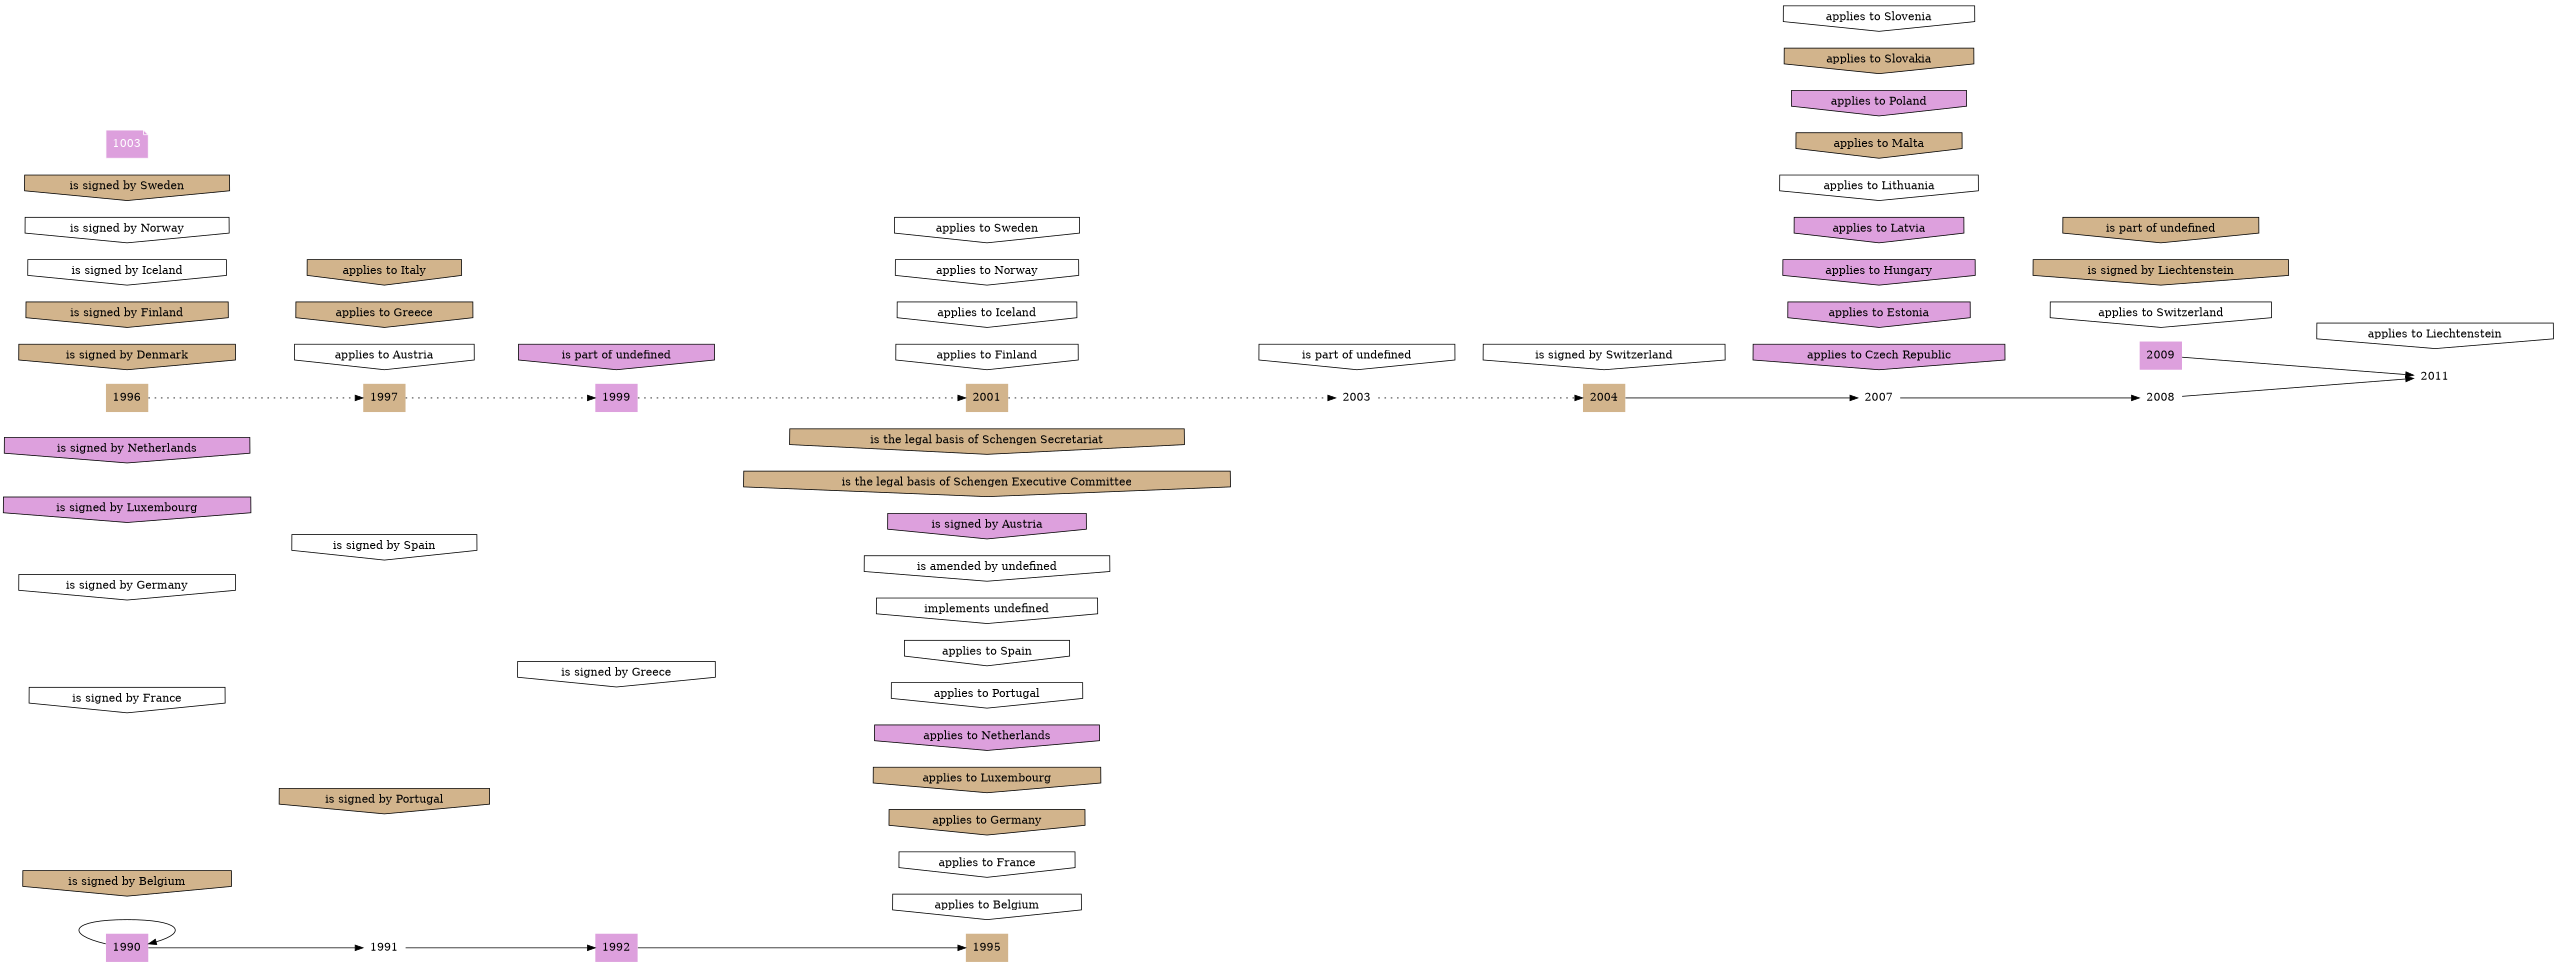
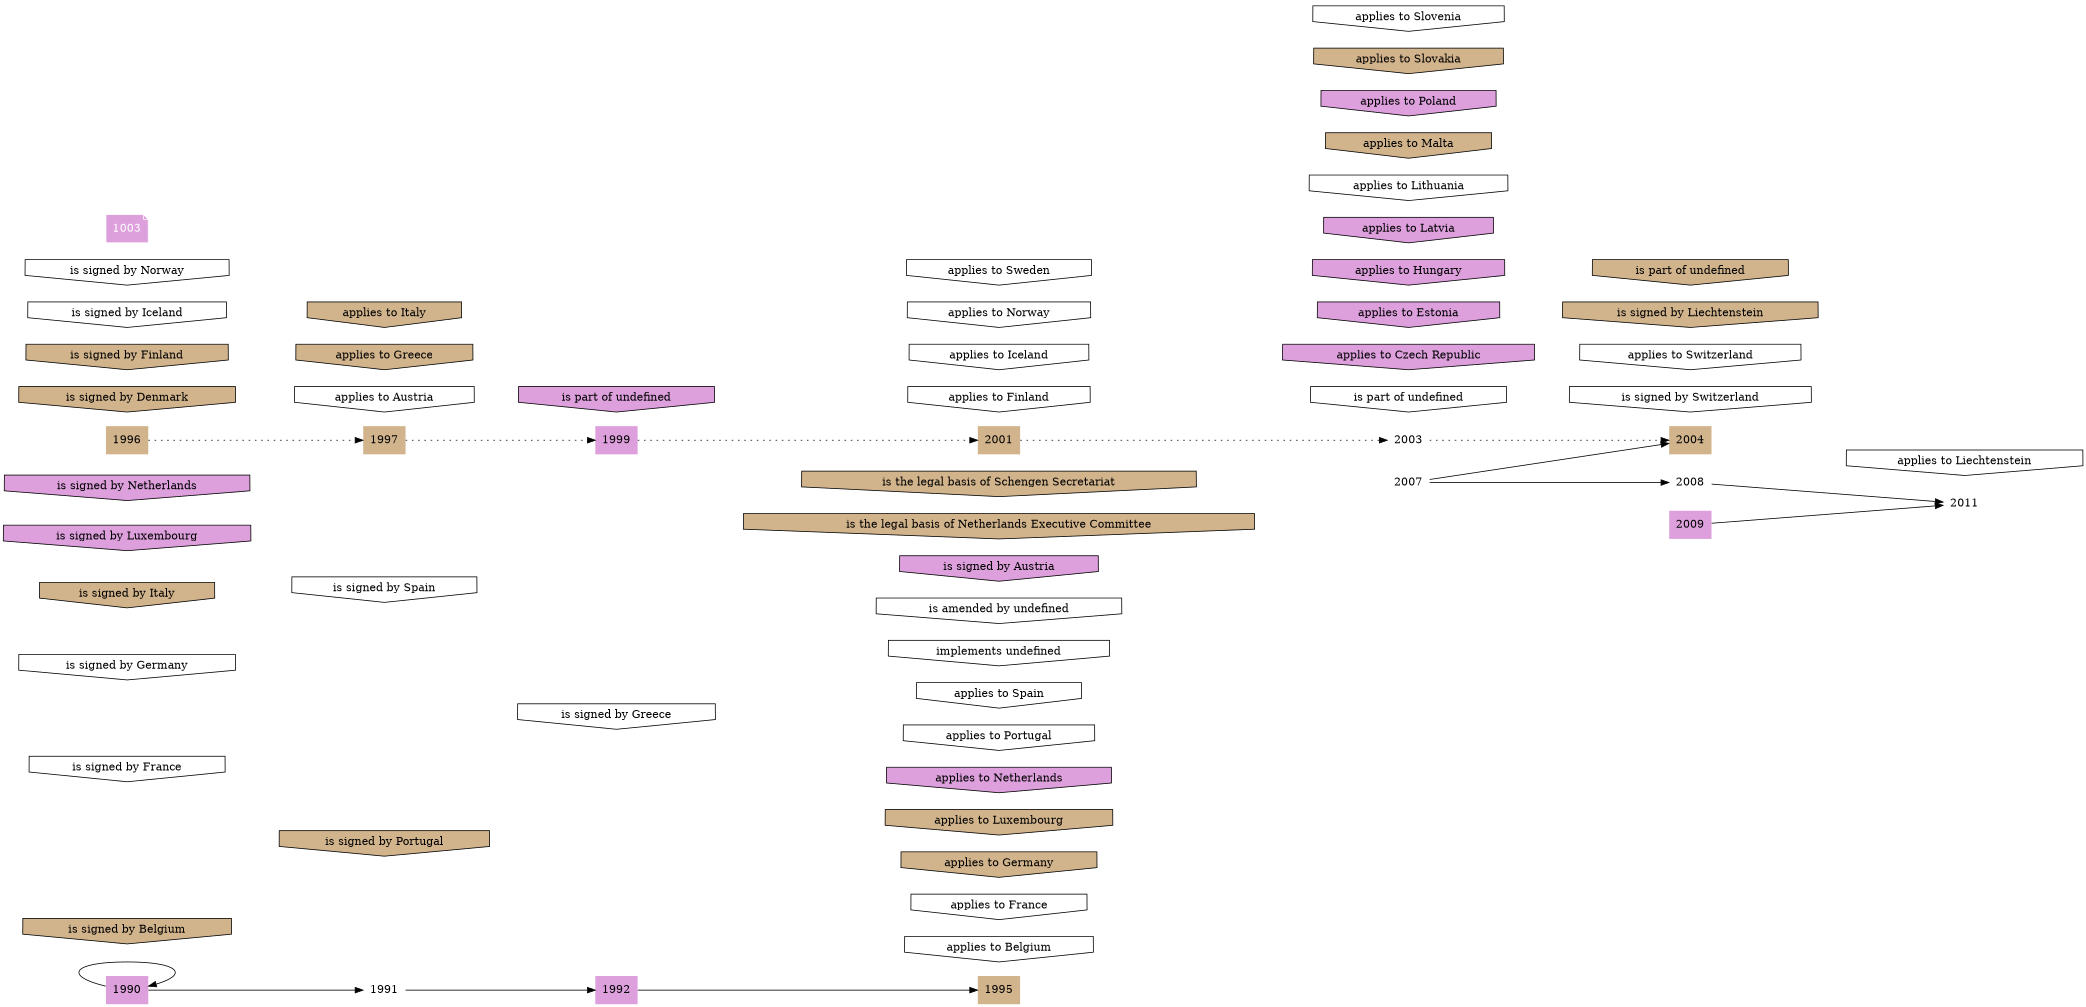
node "is signed by Sweden": removed
edge "2004" -> "2007": reversed
node "is the legal basis of Schengen Executive Committee": label "is the legal basis of Schengen Executive Committee" -> "is the legal basis of Netherlands Executive Committee"
node "is signed by Italy": added
